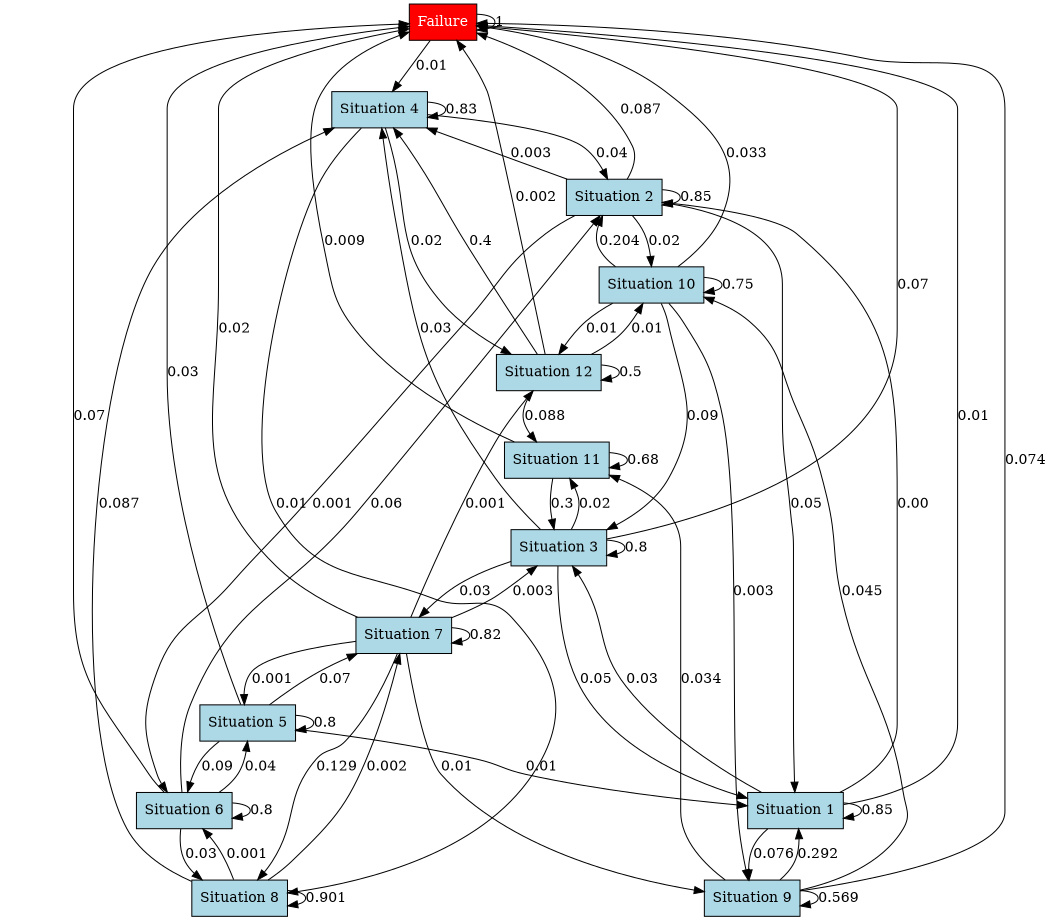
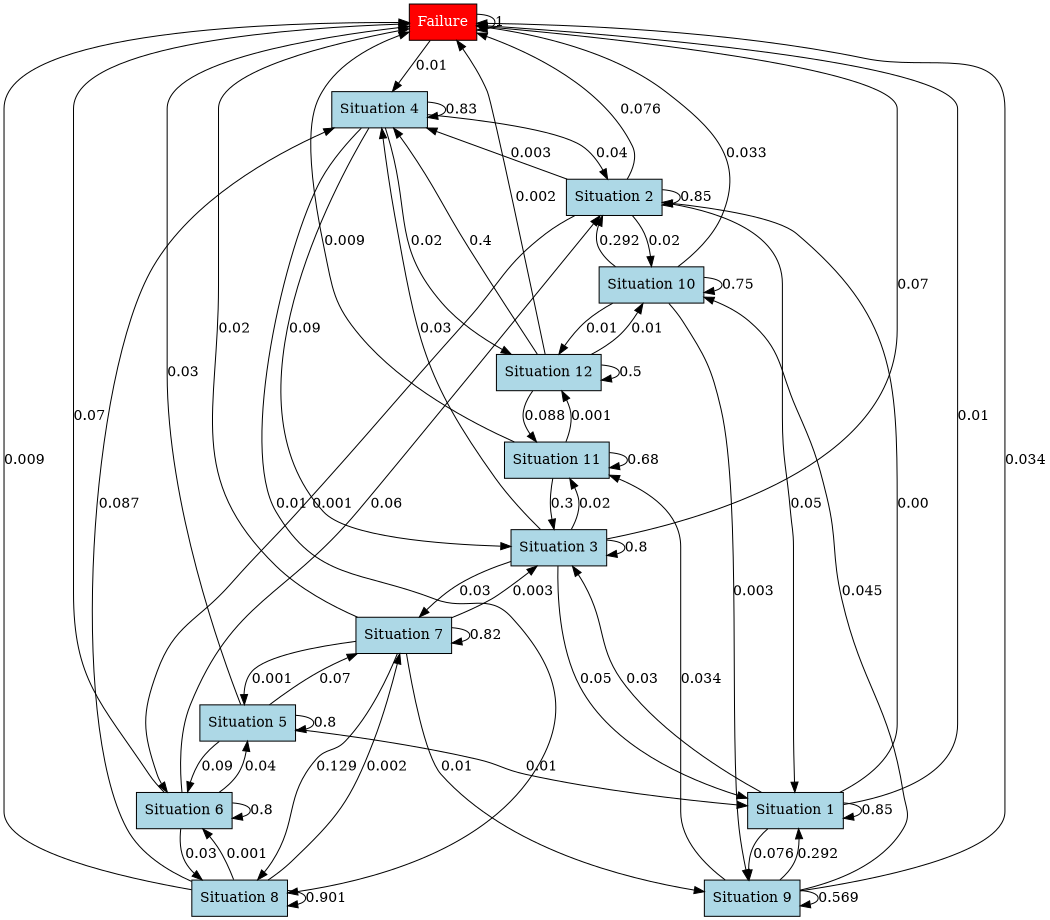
edge "Situation 2" -> "Failure": label "0.087" -> "0.076"
edge "Situation 10" -> "Situation 2": label "0.204" -> "0.292"
edge "Situation 8" -> "Failure": added, label "0.009"
edge "Situation 10" -> "Situation 3": now "Situation 4" -> "Situation 3"
edge "Situation 9" -> "Failure": label "0.074" -> "0.034"
edge "Situation 7" -> "Situation 12": now "Situation 11" -> "Situation 12"
